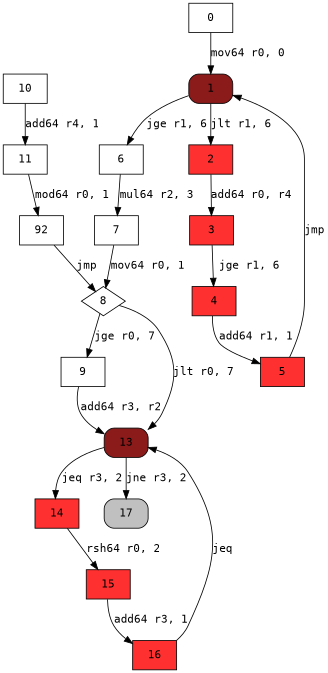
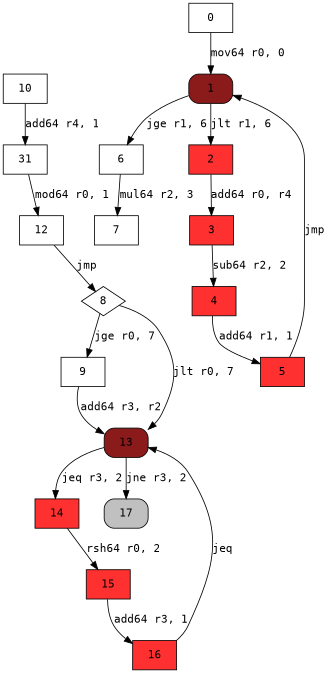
node "11": label "11" -> "31"
node "92": label "92" -> "12"
edge "7" -> "8": removed, label "mov64 r0, 1"
edge "3" -> "4": label "jge r1, 6" -> "sub64 r2, 2"
